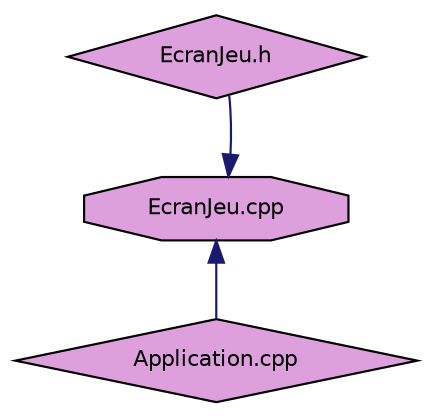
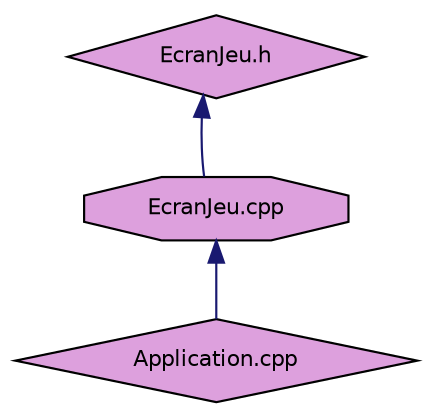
edge "EcranJeu.h" -> "EcranJeu.cpp": reversed
